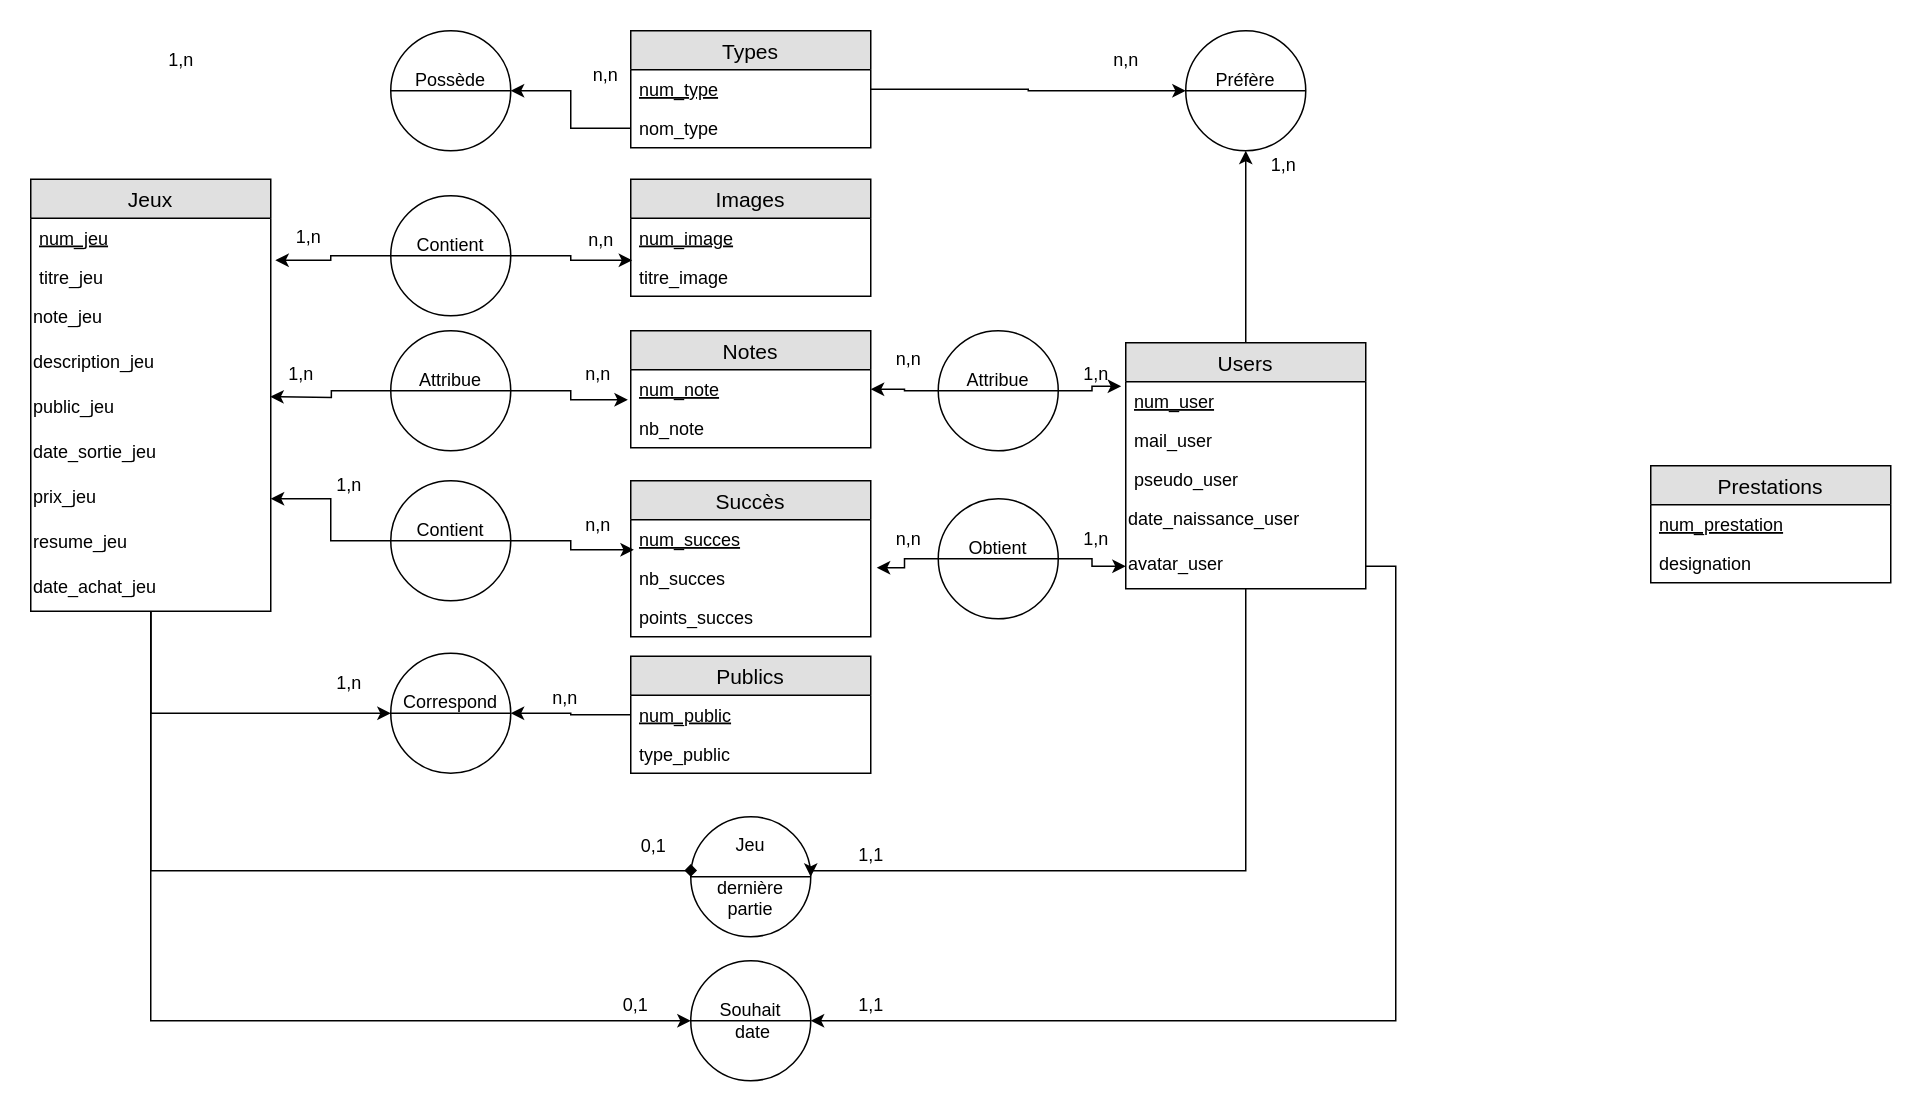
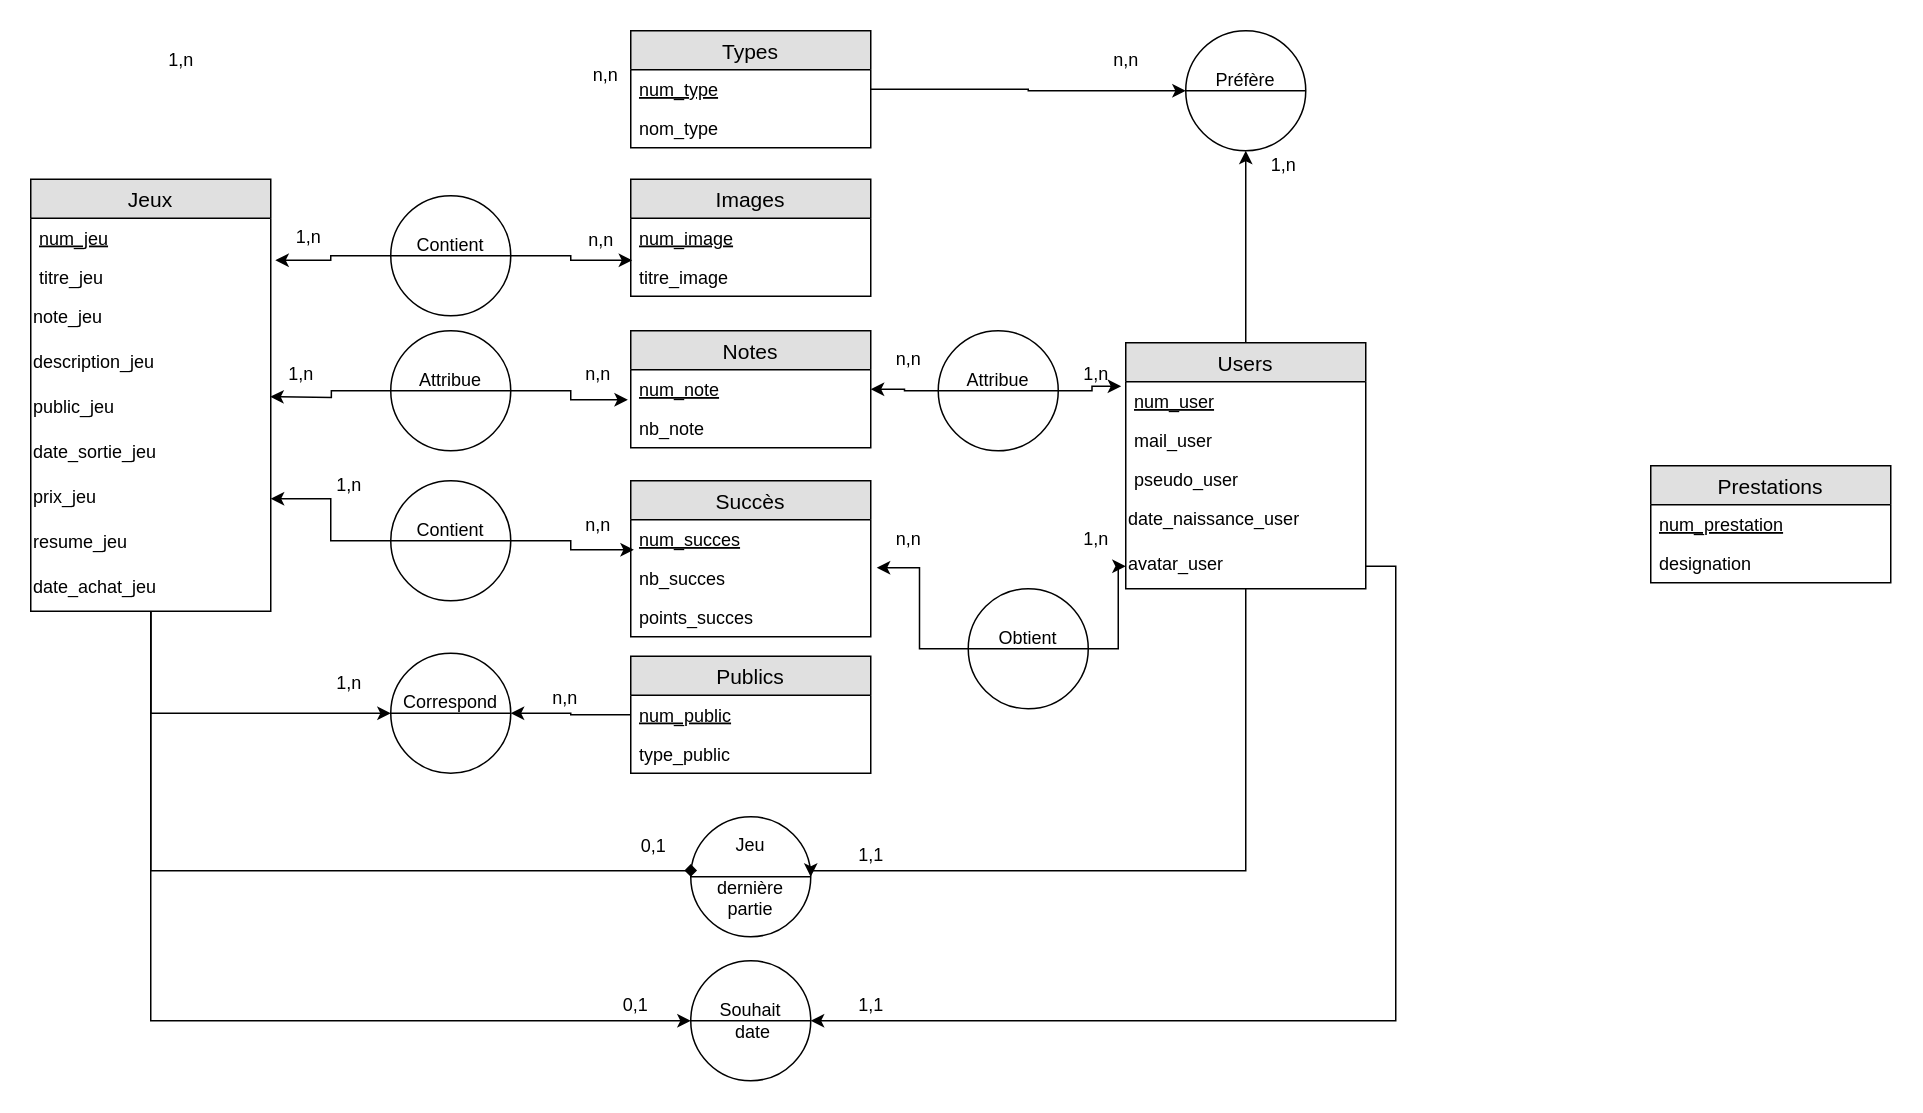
node "Possède": removed
edge "nom_type" -> "Possède": removed
node "Obtient": moved (998, 559) -> (1028, 649)
